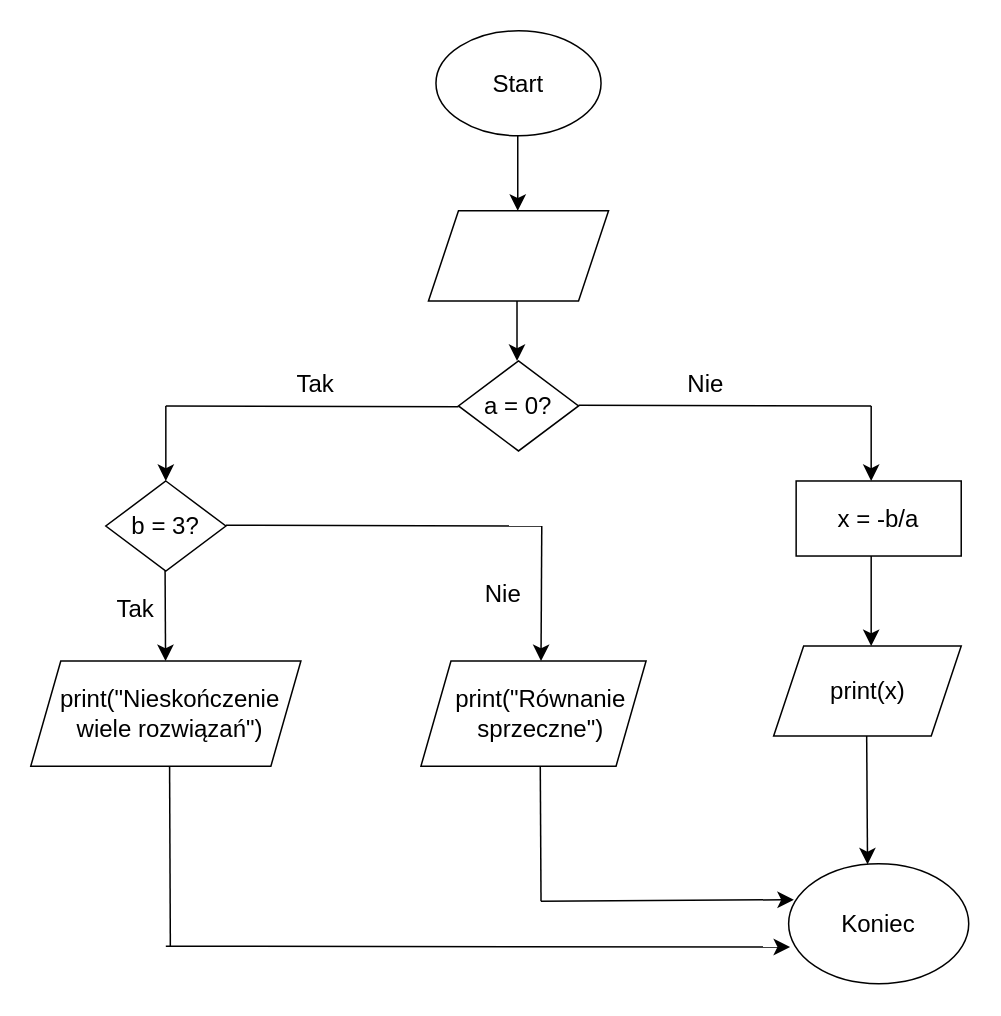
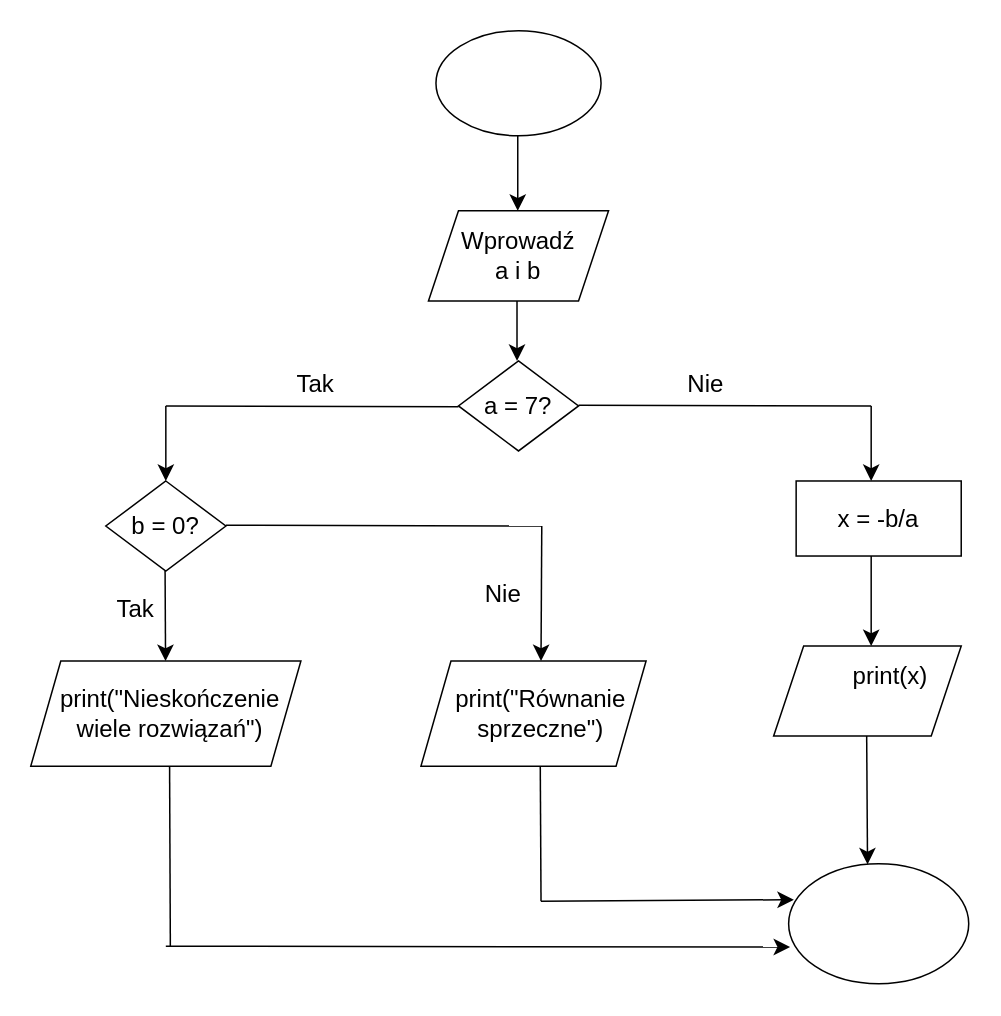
node "Start": removed
node "Wprowadź a i b": added
node "a = 0?": label "a = 0?" -> "a = 7?"
node "b = 3?": label "b = 3?" -> "b = 0?"
node "print(x)": moved (867, 691) -> (890, 676)
node "Koniec": removed
